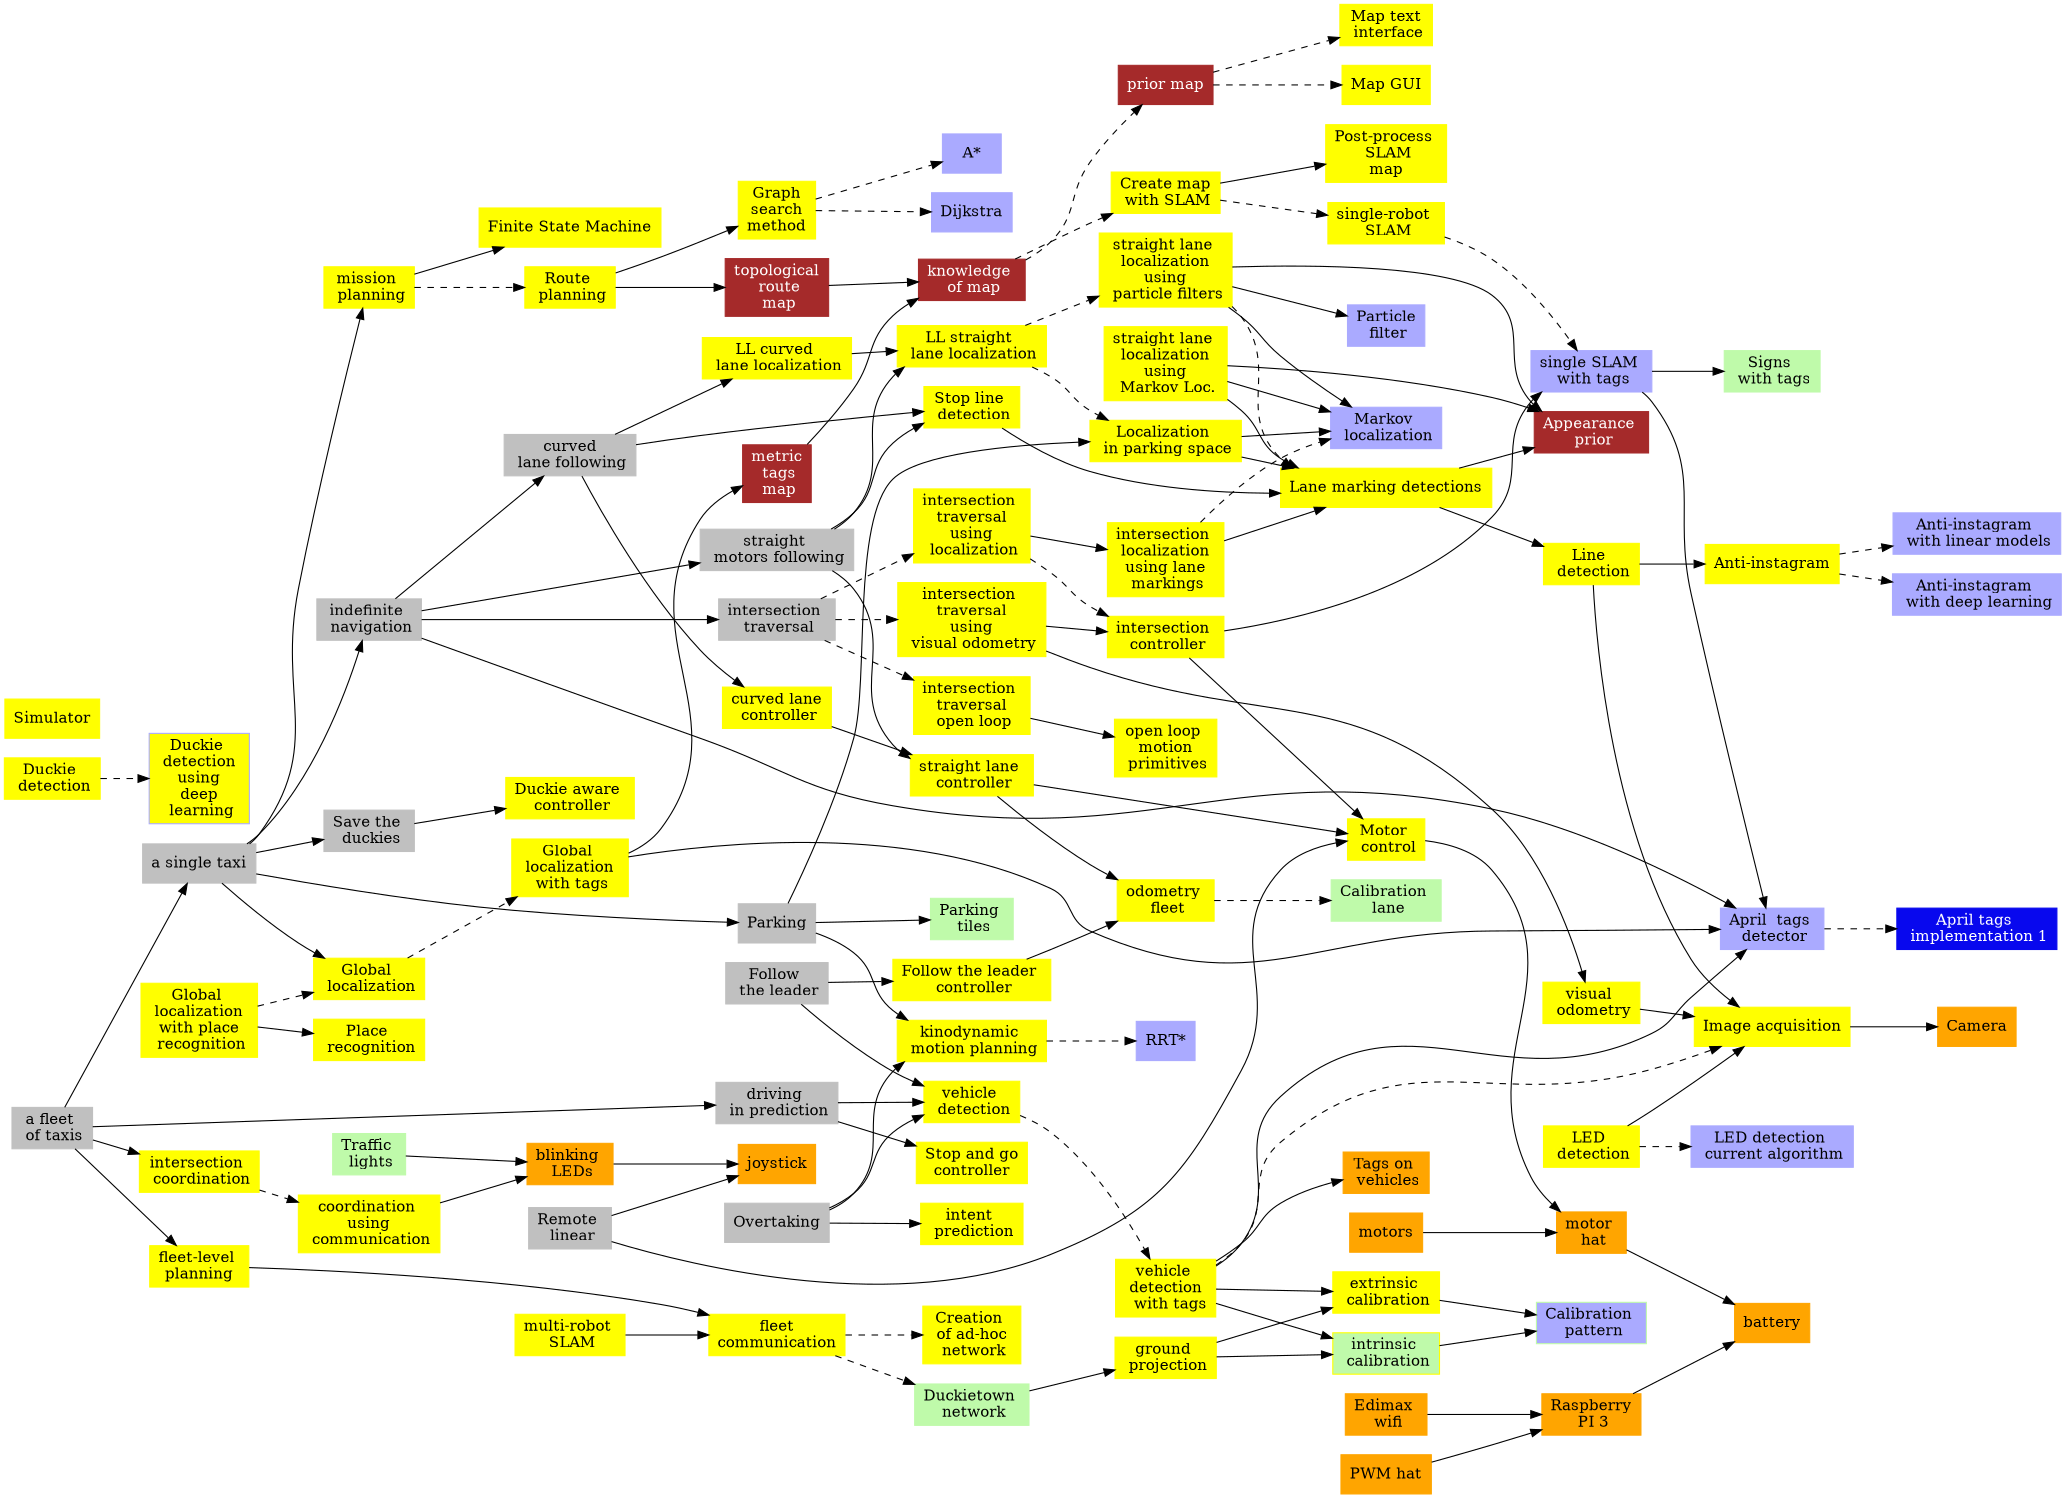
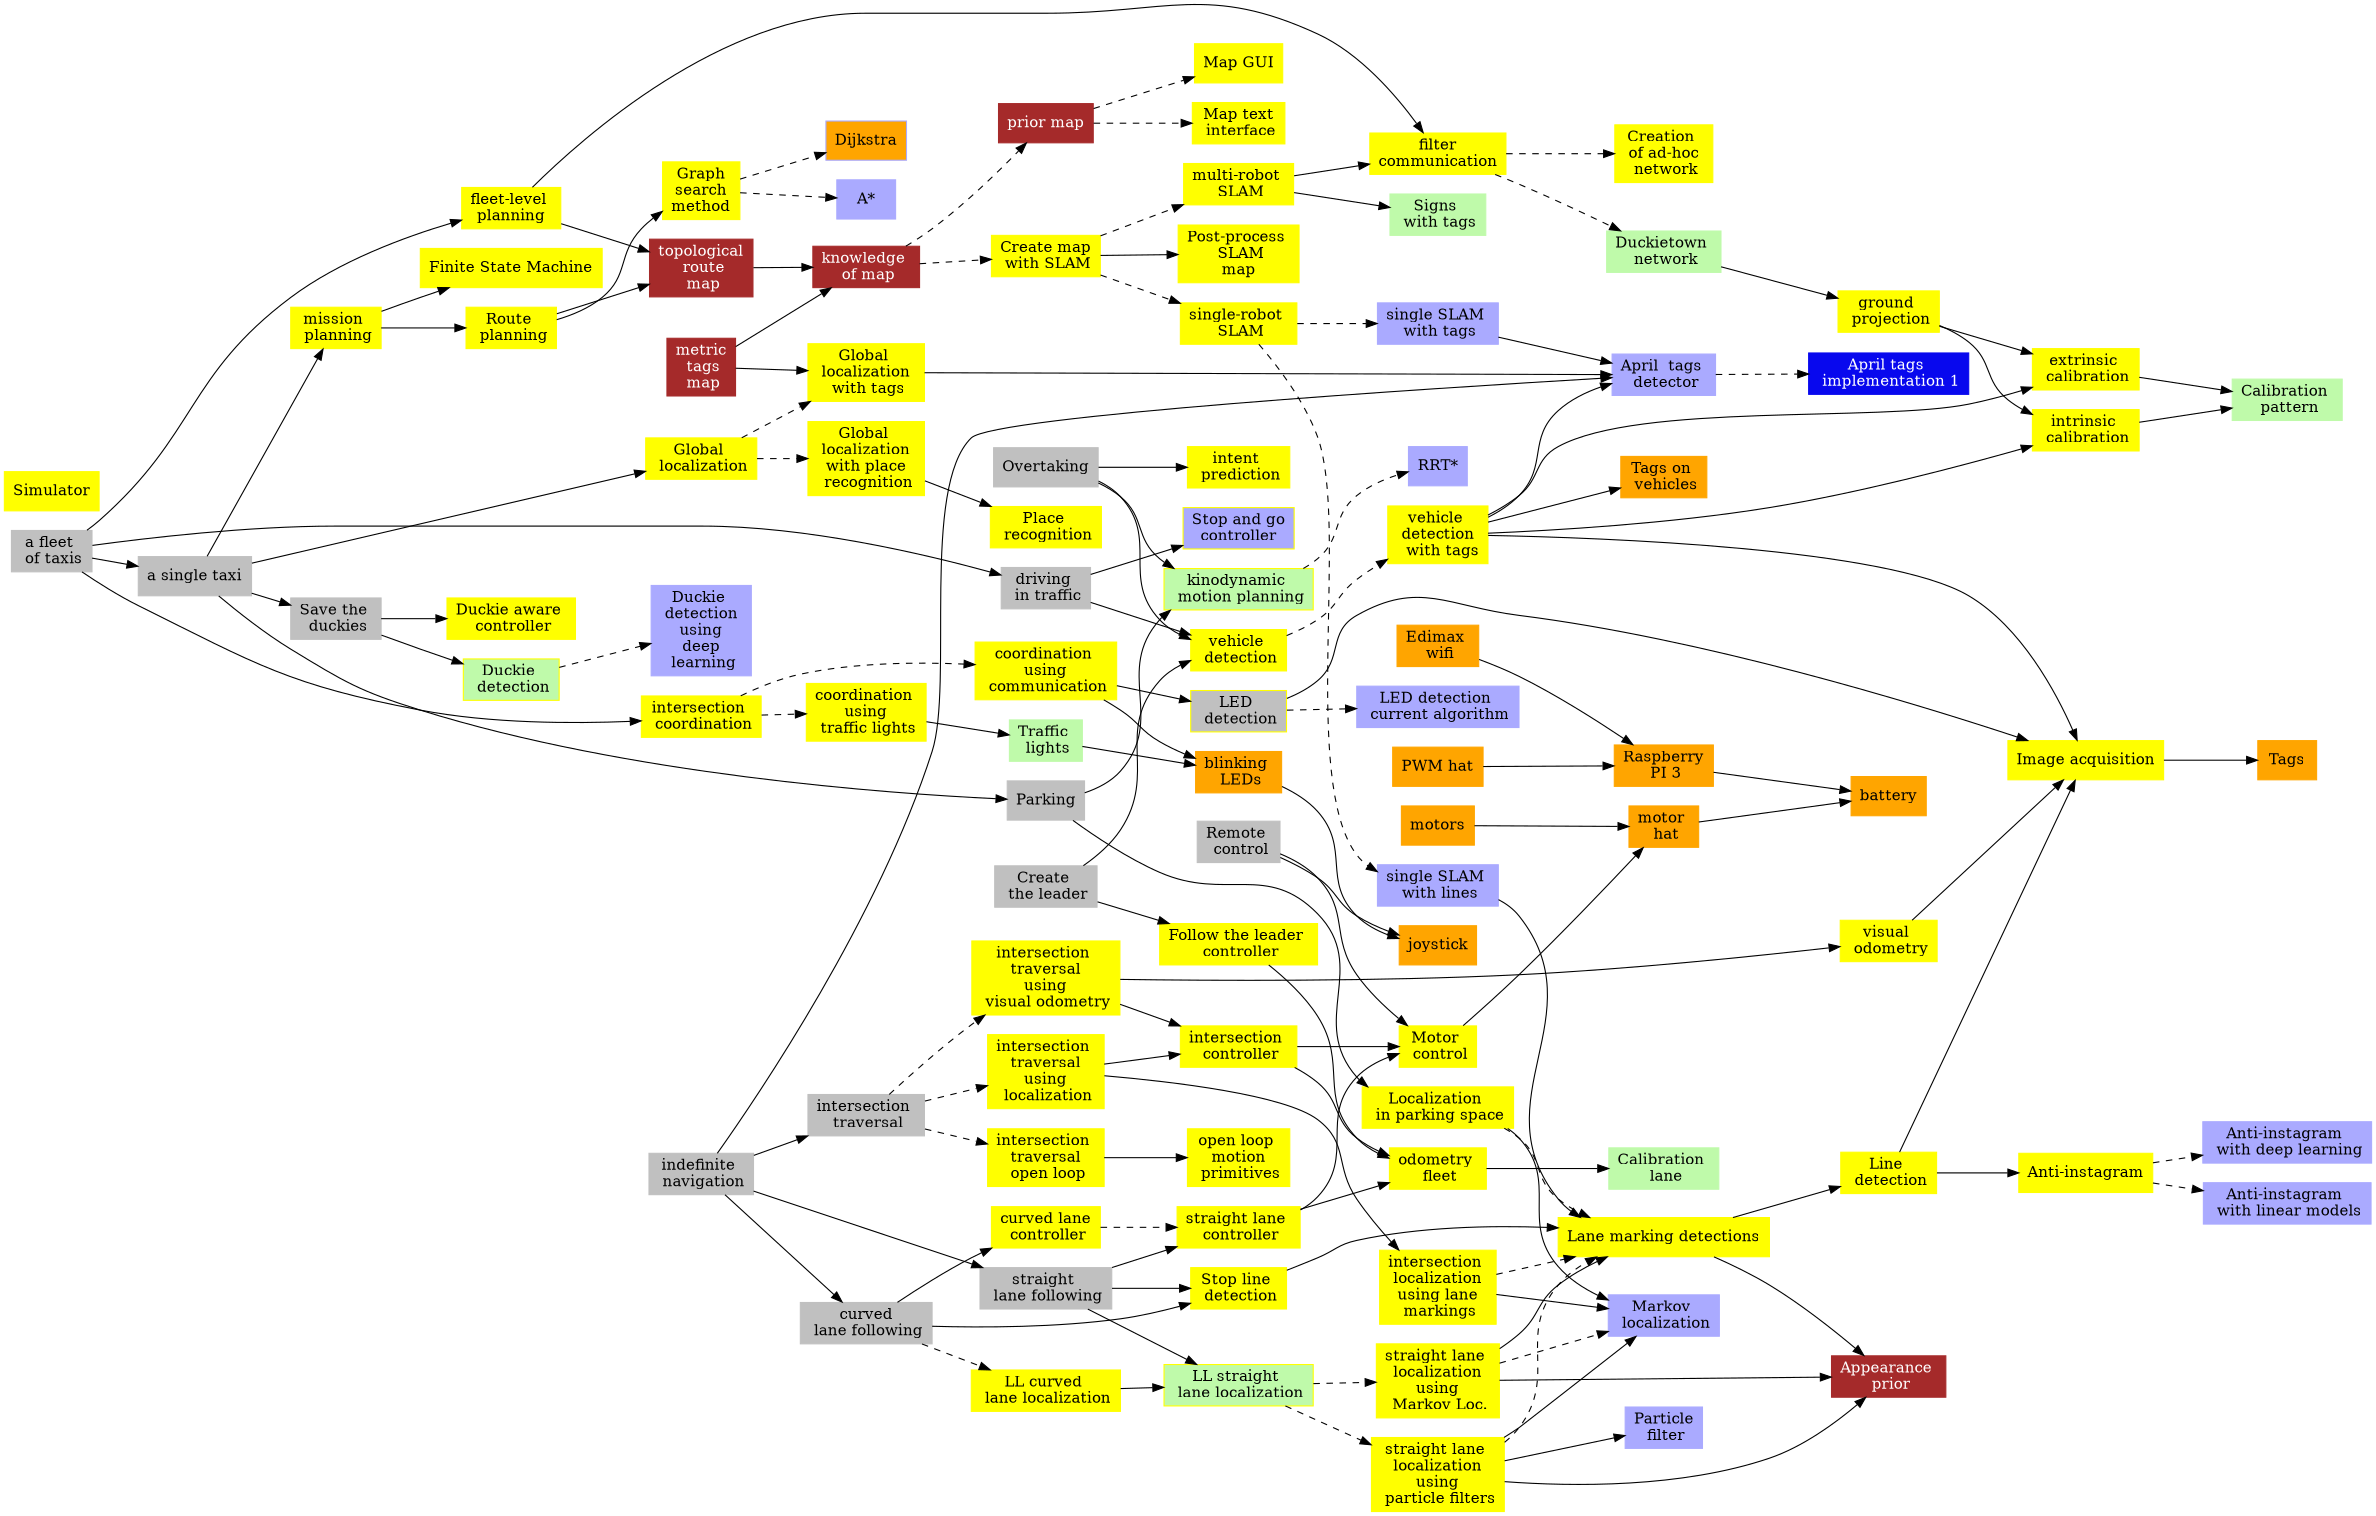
node "Dijkstra": fillcolor #aaaaff -> orange
edge "Create map with SLAM" -> "multi-robot SLAM": added
edge "fleet-level planning" -> "topological route map": added
edge "mission planning" -> "Route planning": style dashed -> solid
node "LL straight lane localization": fillcolor yellow -> #bffaaa
edge "single SLAM with tags" -> "Signs with tags": now "multi-robot SLAM" -> "Signs with tags"
edge "LL straight lane localization" -> "Localization in parking space": now "LL straight lane localization" -> "straight lane localization using Markov Loc."
edge "straight lane localization using Markov Loc." -> "Markov localization": style solid -> dashed
edge "curved lane following" -> "LL curved lane localization": style solid -> dashed
edge "Localization in parking space" -> "Lane marking detections": style solid -> dashed
edge "intersection localization using lane markings" -> "Markov localization": style dashed -> solid
edge "intersection localization using lane markings" -> "Lane marking detections": style solid -> dashed
node "straight motors following": label "straight motors following" -> "straight lane following"
edge "intersection controller" -> "single SLAM with tags": now "intersection controller" -> "odometry fleet"
edge "intersection traversal using localization" -> "intersection controller": style dashed -> solid
edge "Save the duckies" -> "Duckie detection": added
edge "Global localization with tags" -> "metric tags map": reversed
edge "coordination using communication" -> "LED detection": added
node "coordination using traffic lights": added
edge "curved lane controller" -> "straight lane controller": style solid -> dashed
edge "a single taxi" -> "indefinite navigation": removed
node "Duckie detection": fillcolor yellow -> #bffaaa
node "Duckie detection using deep learning": fillcolor yellow -> #aaaaff
node "single SLAM with lines": added
edge "odometry fleet" -> "Calibration lane": style dashed -> solid
node "Parking tiles": removed
node "Follow the leader": label "Follow the leader" -> "Create the leader"
edge "Global localization with place recognition" -> "Global localization": reversed
node "Camera": label "Camera" -> "Tags"
node "kinodynamic motion planning": fillcolor yellow -> #bffaaa
edge "vehicle detection with tags" -> "Image acquisition": style dashed -> solid
node "driving in prediction": label "driving in prediction" -> "driving in traffic"
node "LED detection": fillcolor yellow -> grey
node "Stop and go controller": fillcolor yellow -> #aaaaff
node "Remote linear": label "Remote linear" -> "Remote control"
node "Calibration pattern": fillcolor #aaaaff -> #bffaaa
node "fleet communication": label "fleet communication" -> "filter communication"
node "intrinsic calibration": fillcolor #bffaaa -> yellow
